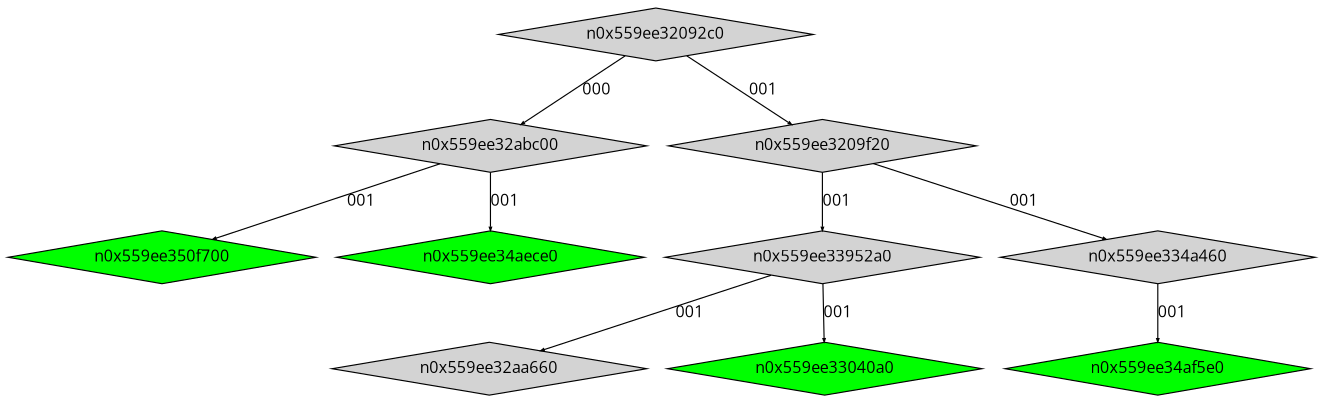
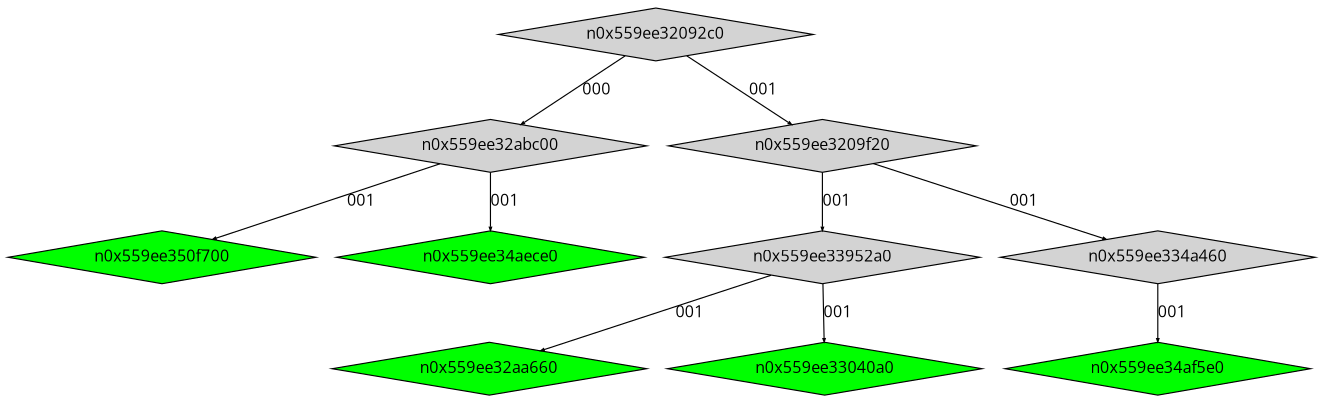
node "n0x559ee32aa660": fillcolor lightgrey -> green
